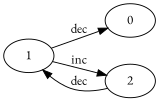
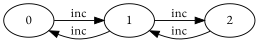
edge "0" -> "1": added, label "inc"
edge "1" -> "0": label "dec" -> "inc"
edge "2" -> "1": label "dec" -> "inc"
